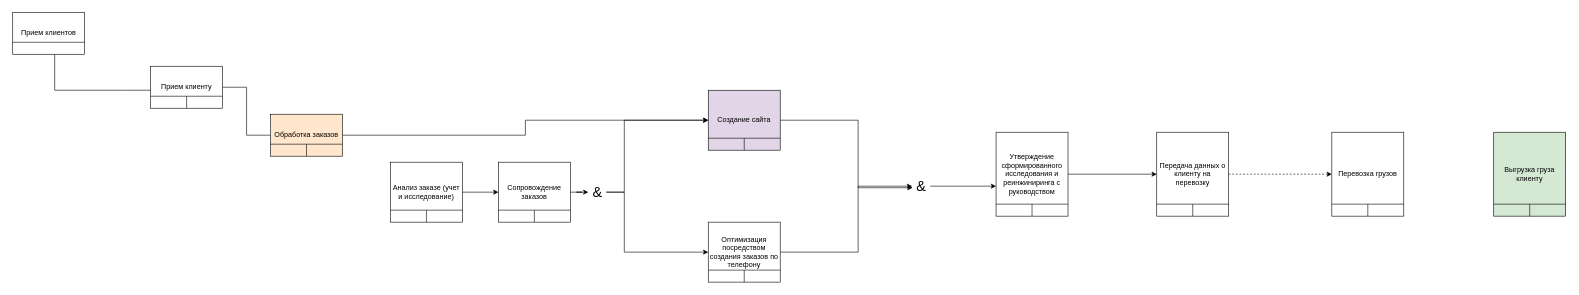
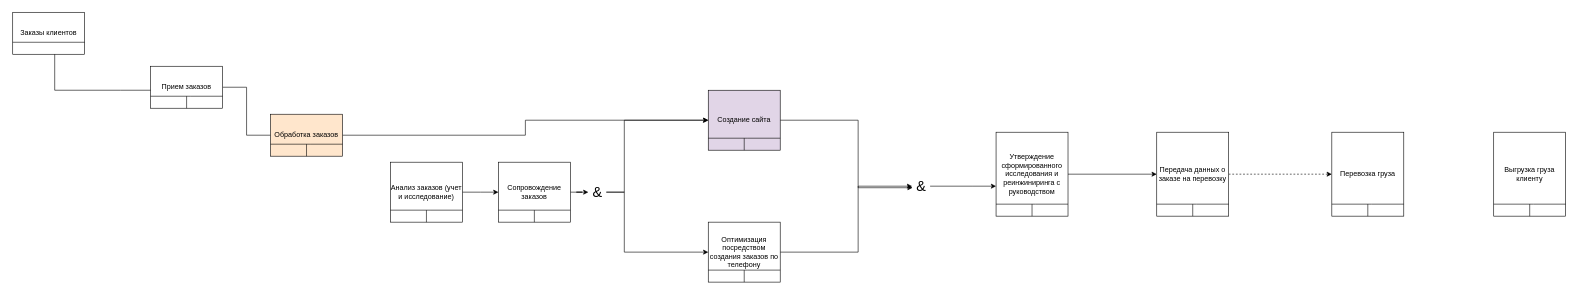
node "Прием клиентов": label "Прием клиентов" -> "Заказы клиентов"
node "Прием клиенту": label "Прием клиенту" -> "Прием заказов"
node "Передача данных о клиенту на перевозку": label "Передача данных о клиенту на перевозку" -> "Передача данных о заказе на перевозку"
node "Перевозка грузов": label "Перевозка грузов" -> "Перевозка груза"
node "Выгрузка груза клиенту": fillcolor #d5e8d4 -> #ffffff
node "Анализ заказе (учет и исследование)": label "Анализ заказе (учет и исследование)" -> "Анализ заказов (учет и исследование)"
